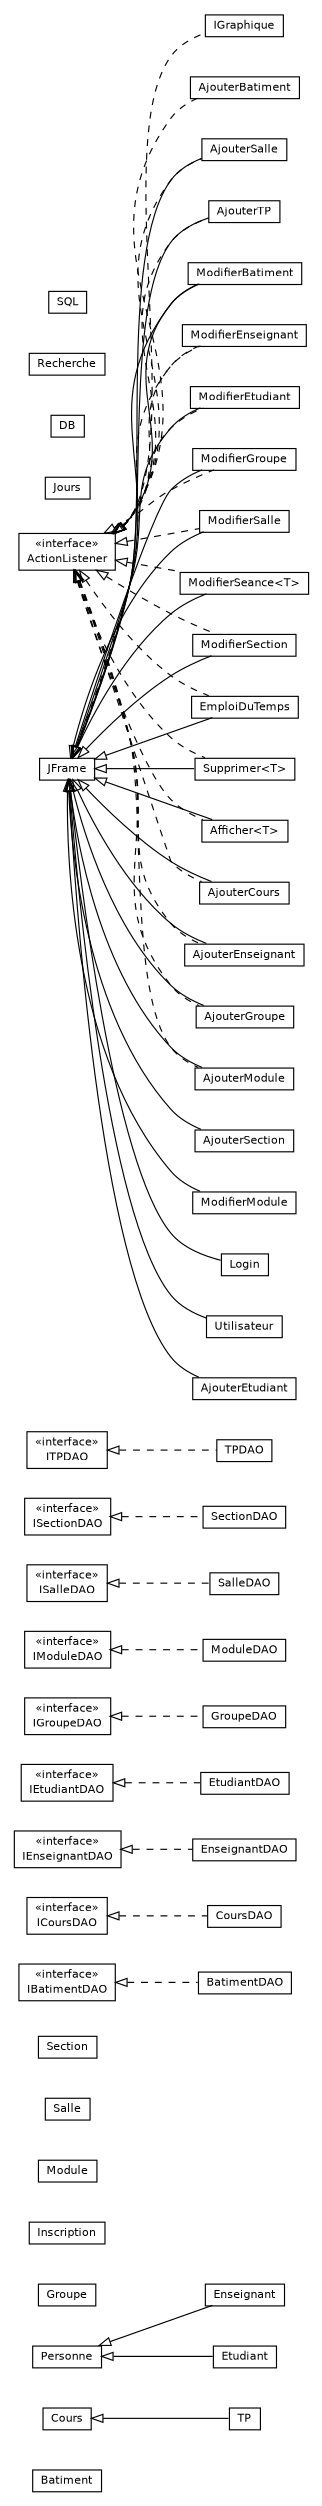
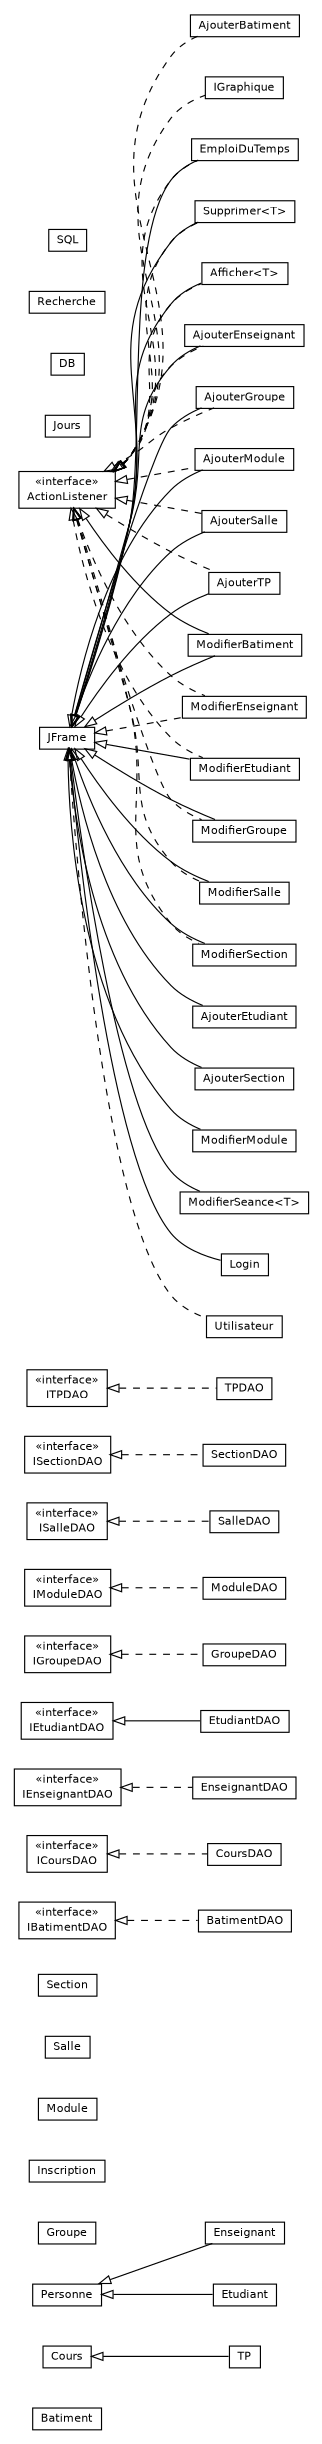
edge "ModifierSeance<T>" -> "ActionListener": removed
node "AjouterCours": removed
edge "Utilisateur" -> "JFrame": style solid -> dashed
edge "EtudiantDAO" -> "IEtudiantDAO": style dashed -> solid
